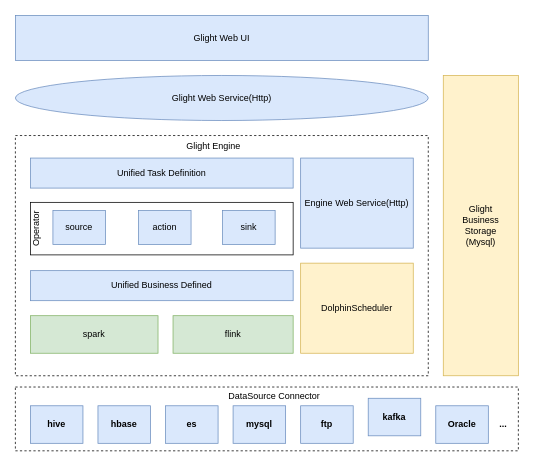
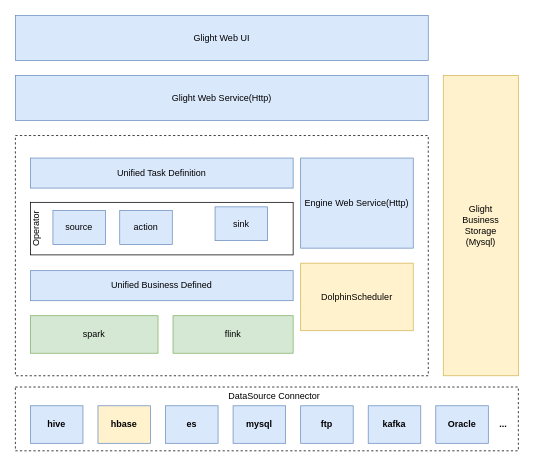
node "Glight Web Service(Http)": shape ellipse -> rectangle
node "Glight Engine": removed
node "action": moved (165, 227) -> (146, 227)
node "sink": moved (249, 227) -> (241, 224)
node "DolphinScheduler": size 113x90 -> 113x68
node "kafka": moved (394, 417) -> (394, 424)
node "hbase": fillcolor #dae8fc -> #fff2cc
